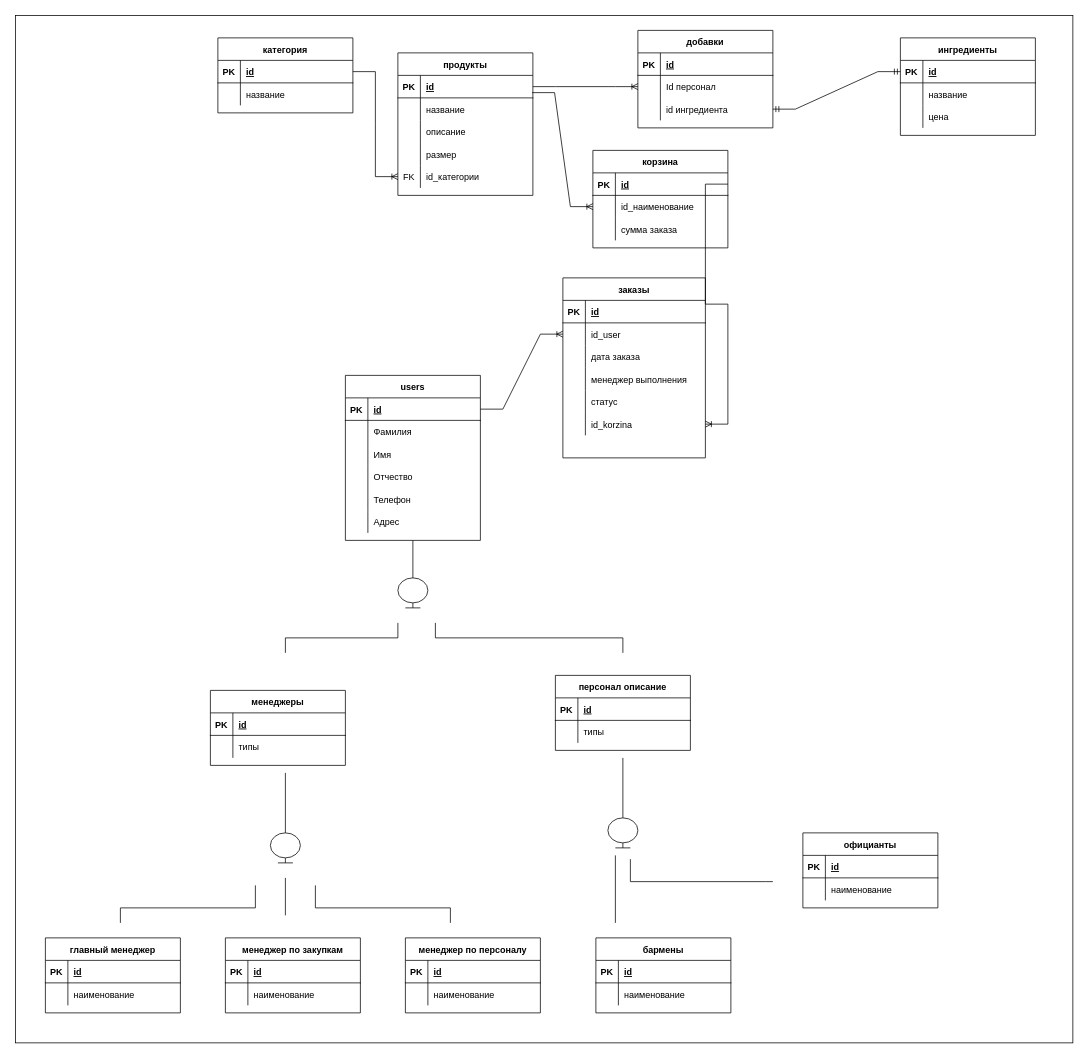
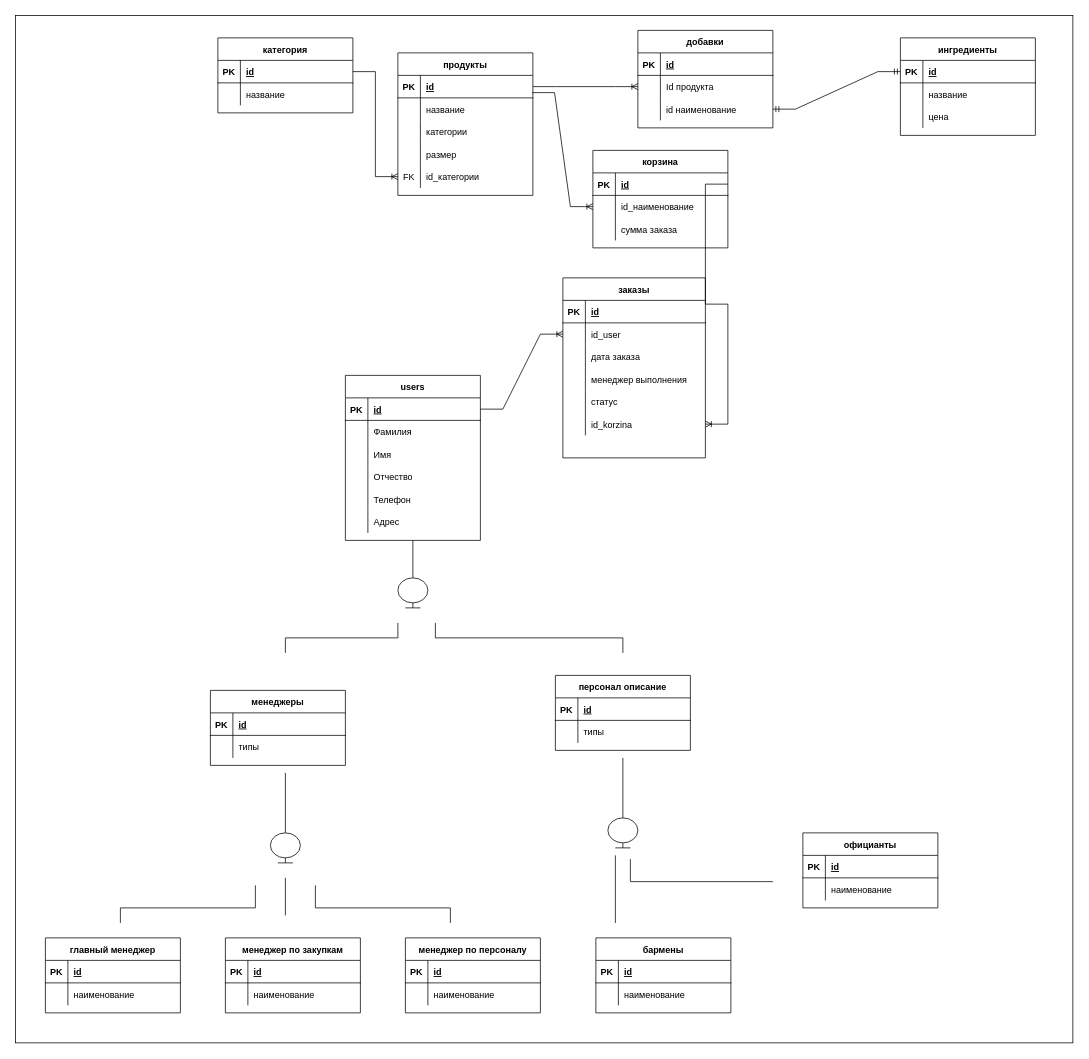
node "Id персонал": label "Id персонал" -> "Id продукта"
node "id ингредиента": label "id ингредиента" -> "id наименование"
node "описание": label "описание" -> "категории"
